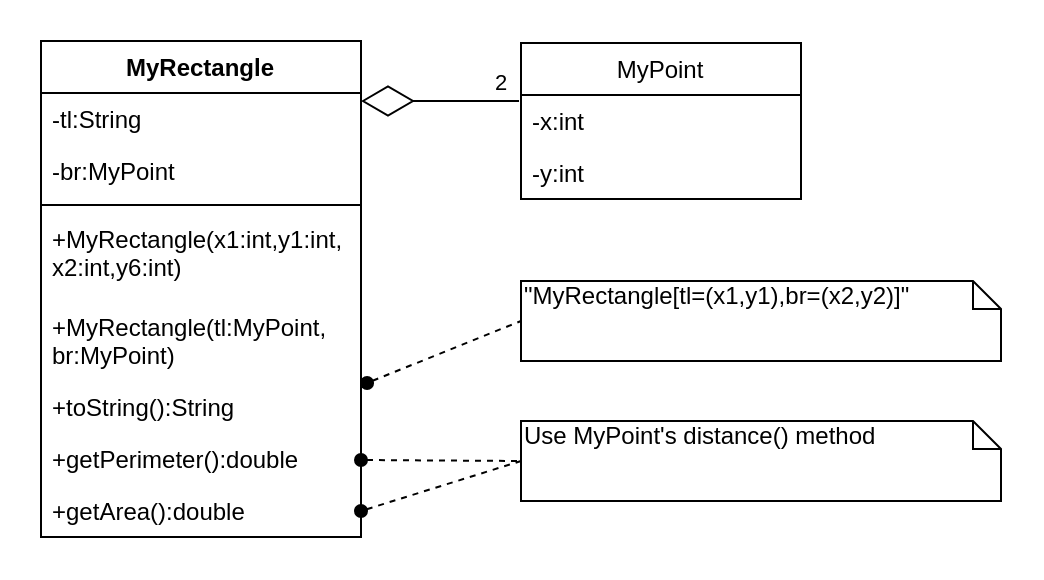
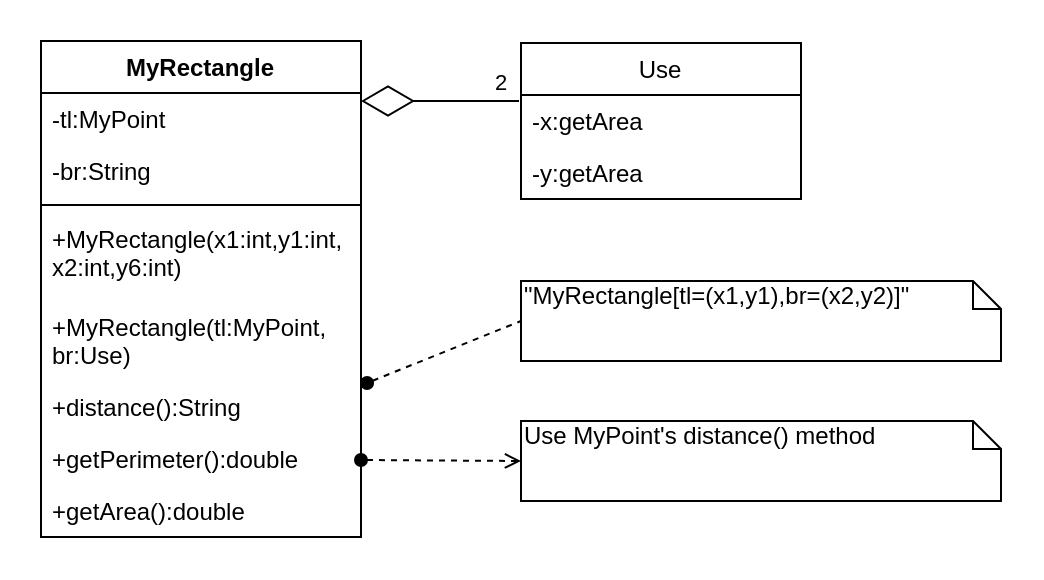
node "MyPoint": label "MyPoint" -> "Use"
node "-tl:String": label "-tl:String" -> "-tl:MyPoint"
node "-x:int": label "-x:int" -> "-x:getArea"
node "-br:MyPoint": label "-br:MyPoint" -> "-br:String"
node "-y:int": label "-y:int" -> "-y:getArea"
node "+MyRectangle(tl:MyPoint, br:MyPoint)": label "+MyRectangle(tl:MyPoint, br:MyPoint)" -> "+MyRectangle(tl:MyPoint, br:Use)"
node "+toString():String": label "+toString():String" -> "+distance():String"
edge "Use MyPoint's distance() method" -> "+getPerimeter():double": arrowhead none -> open
edge "Use MyPoint's distance() method" -> "+getArea():double": removed
